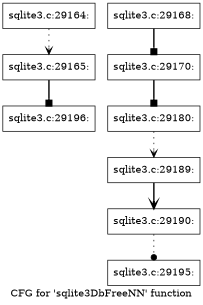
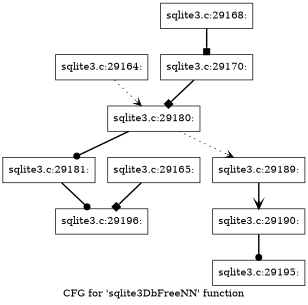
edge "sqlite3.c:29164:" -> "sqlite3.c:29165:": now "sqlite3.c:29164:" -> "sqlite3.c:29180:"
node "sqlite3.c:29181:": added
edge "sqlite3.c:29190:" -> "sqlite3.c:29195:": style dotted -> bold
